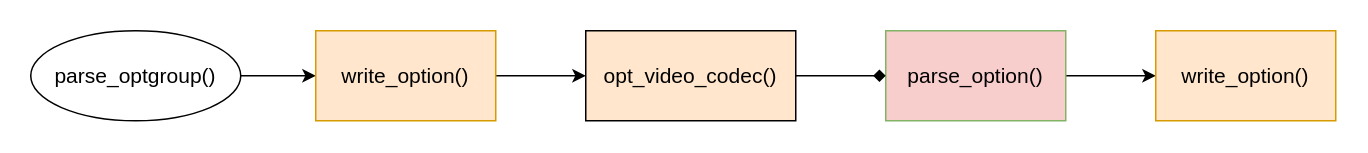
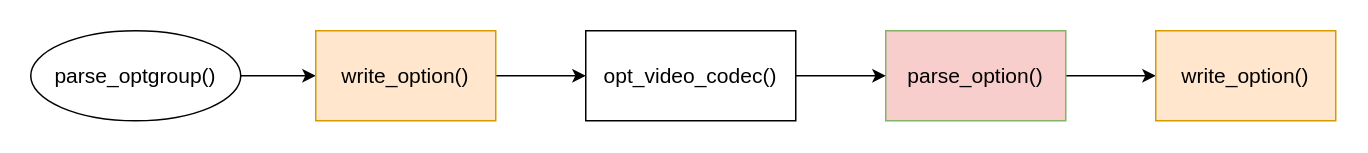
node "opt_video_codec()": fillcolor #ffe6cc -> #ffffff
edge "opt_video_codec()" -> "parse_option()": arrowhead diamond -> classic
